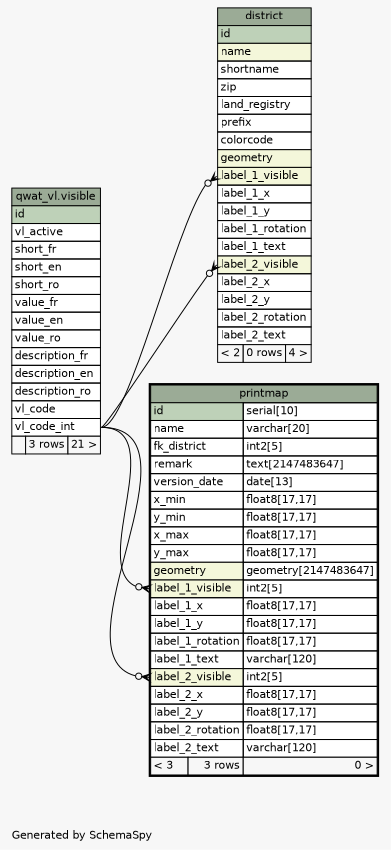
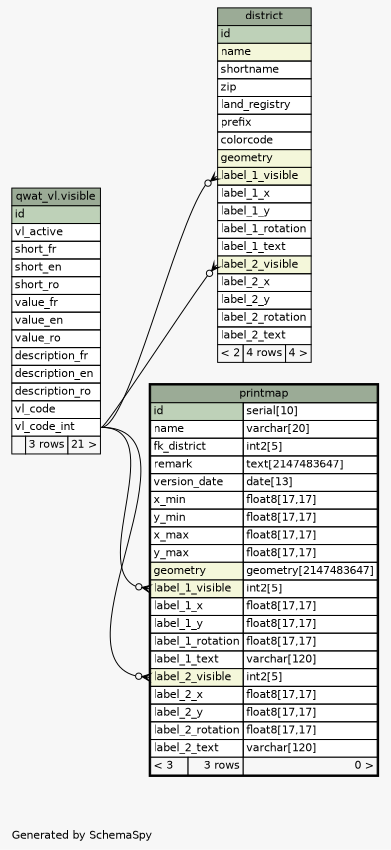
node "district": text "0 rows" -> "4 rows"
